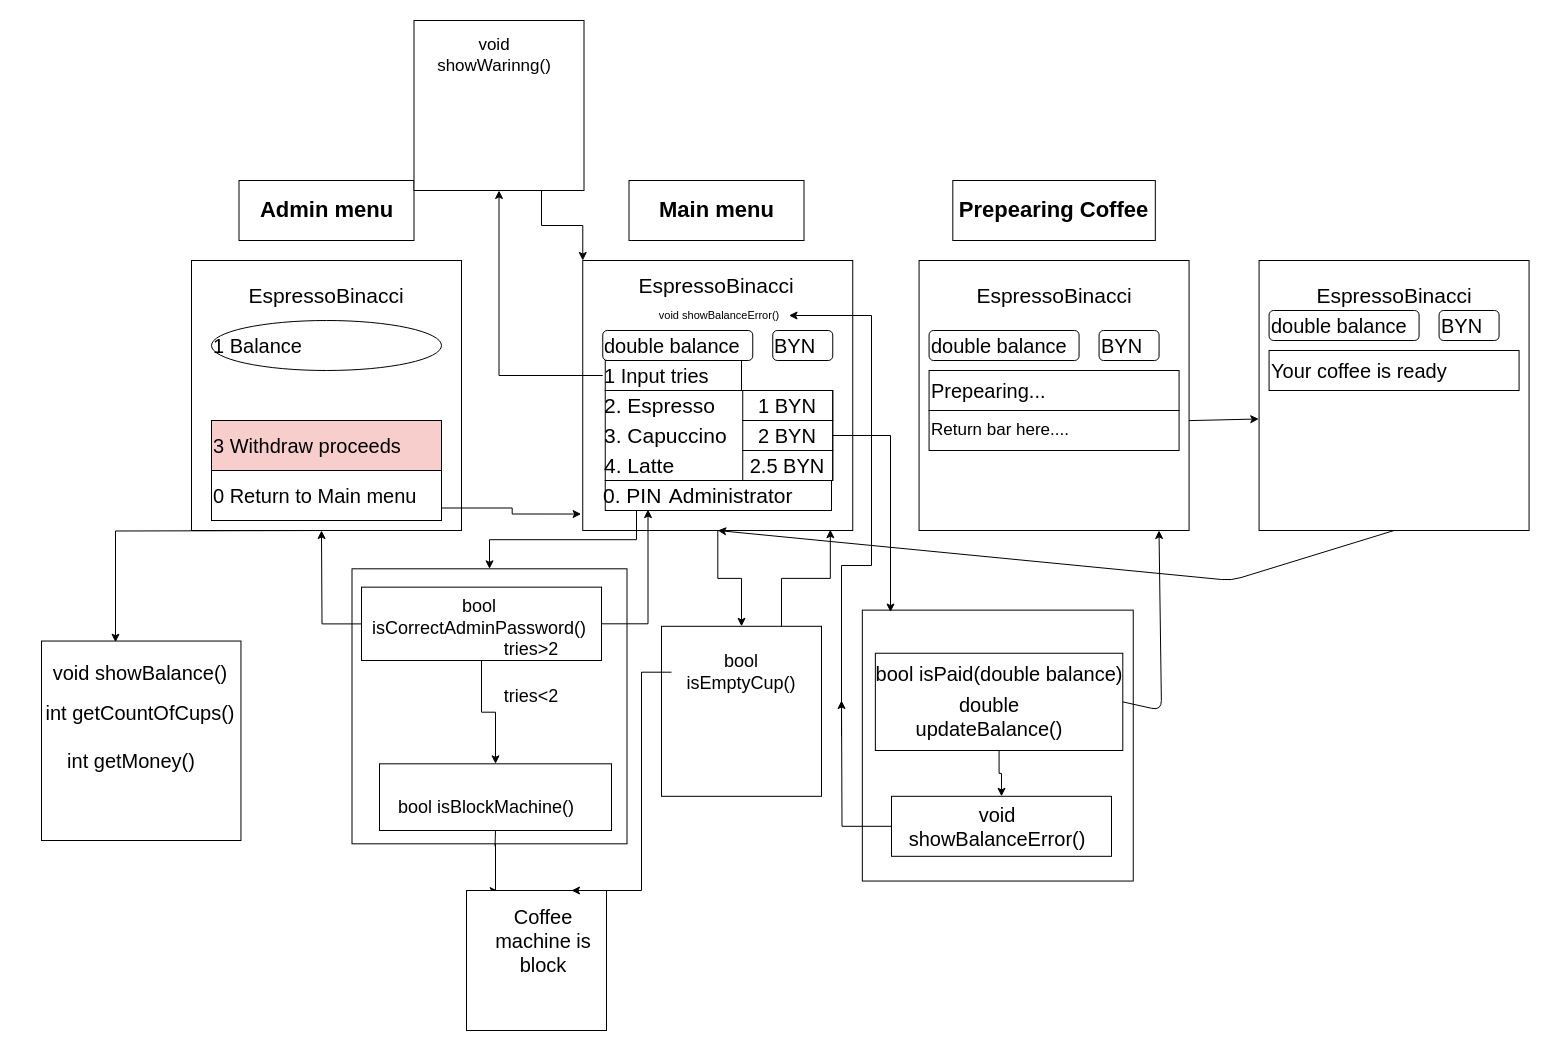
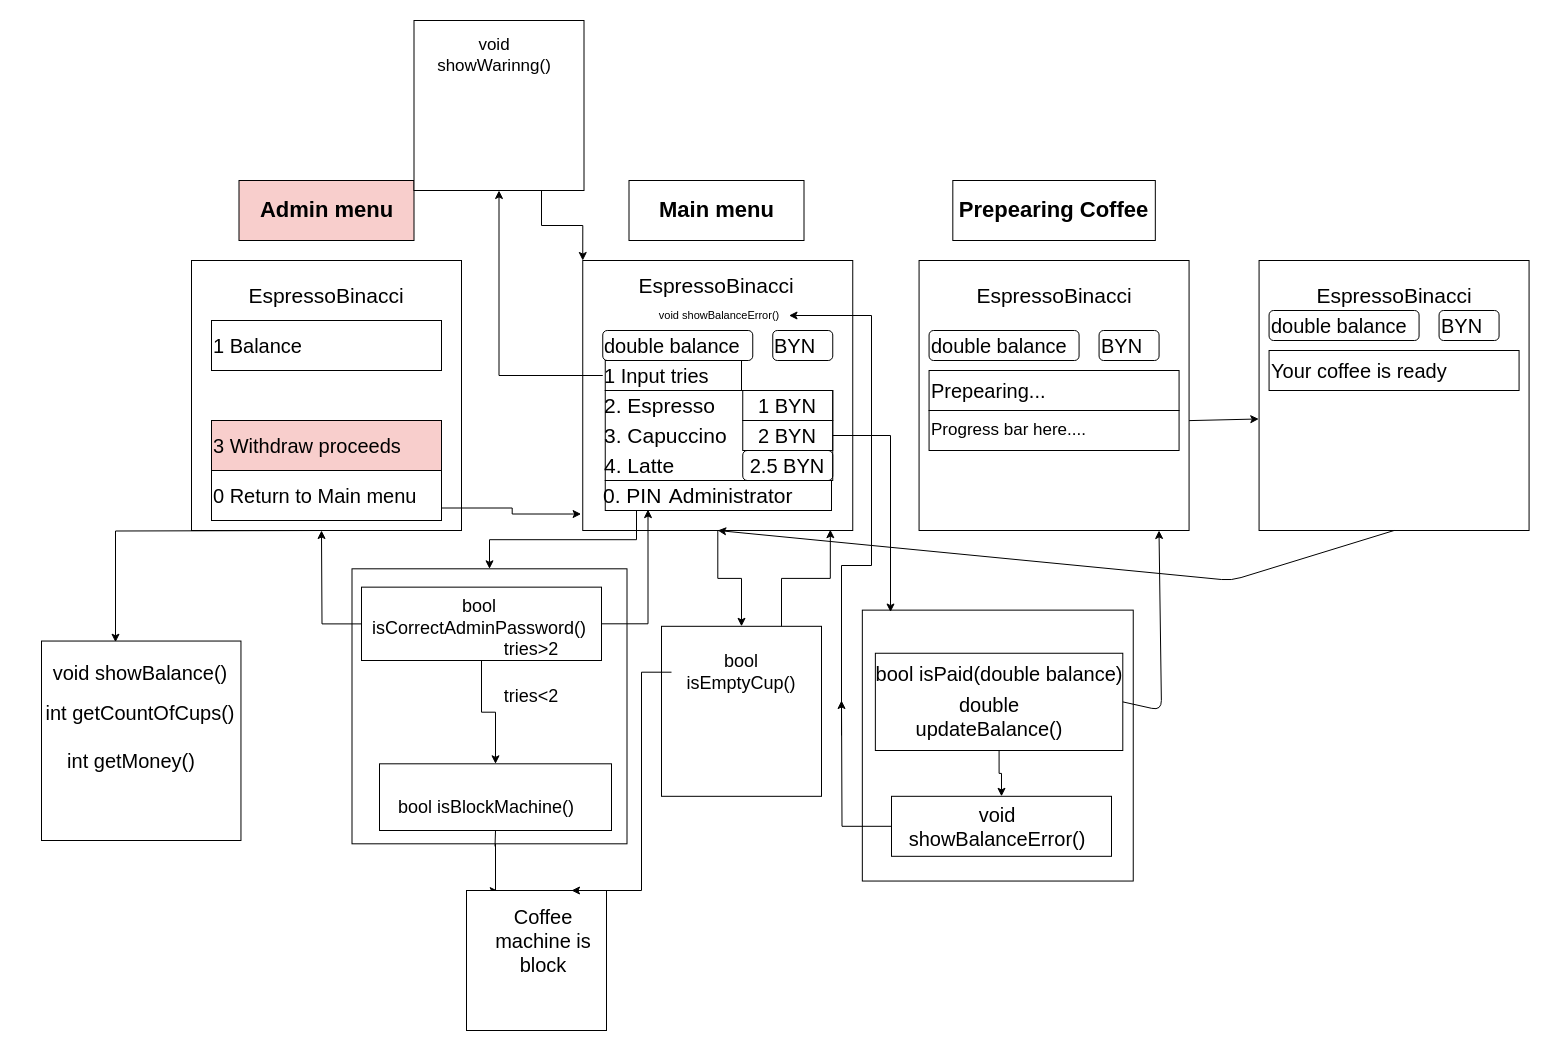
node "Admin menu": fillcolor #ffffff -> #f8cecc
node "1 Balance": shape ellipse -> rectangle
node "Return bar here....": label "Return bar here...." -> "Progress bar here...."
node "2.5 BYN": shape rectangle -> rounded rectangle
